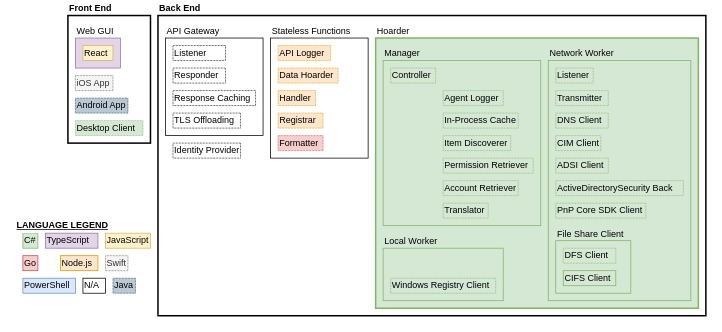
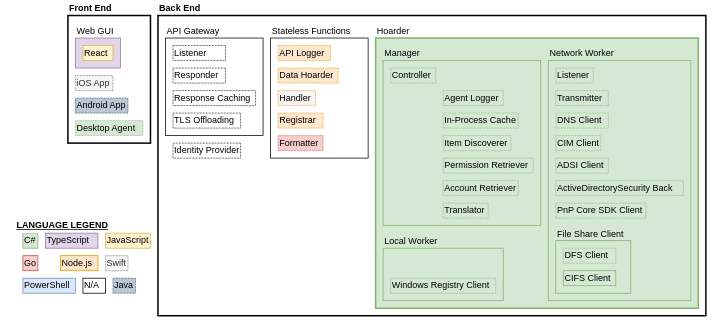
node "Handler": fillcolor #ffe6cc -> #f5f5f5
node "Desktop Client": label "Desktop Client" -> "Desktop Agent"
